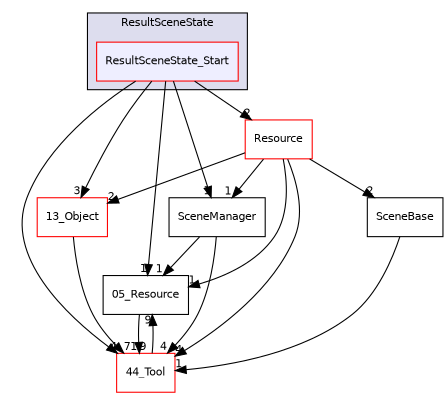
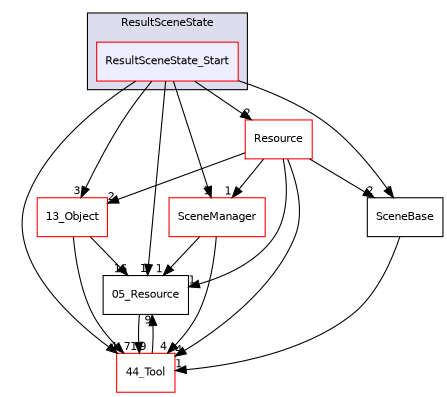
edge "ResultSceneState_Start" -> "SceneBase": added
node "SceneManager": color black -> red
edge "13_Object" -> "05_Resource": added
